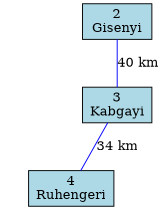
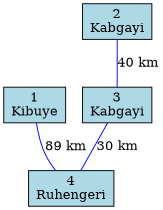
node "2 Gisenyi": label "2 Gisenyi" -> "2 Kabgayi"
node "1 Kibuye": added
edge "3 Kabgayi" -- "4 Ruhengeri": label "34 km" -> "30 km"
